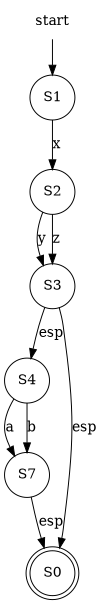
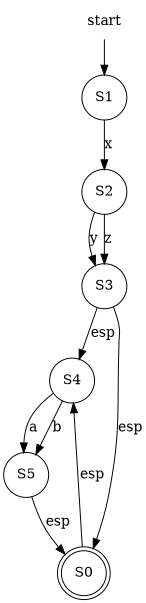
node "S7": label "S7" -> "S5"
edge "S0" -> "S4": added, label "esp"
